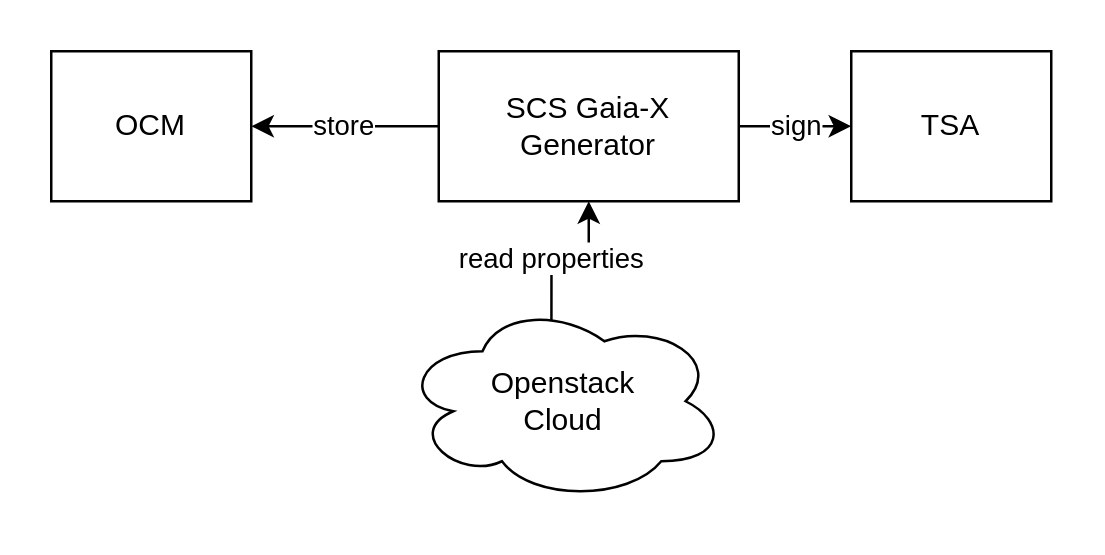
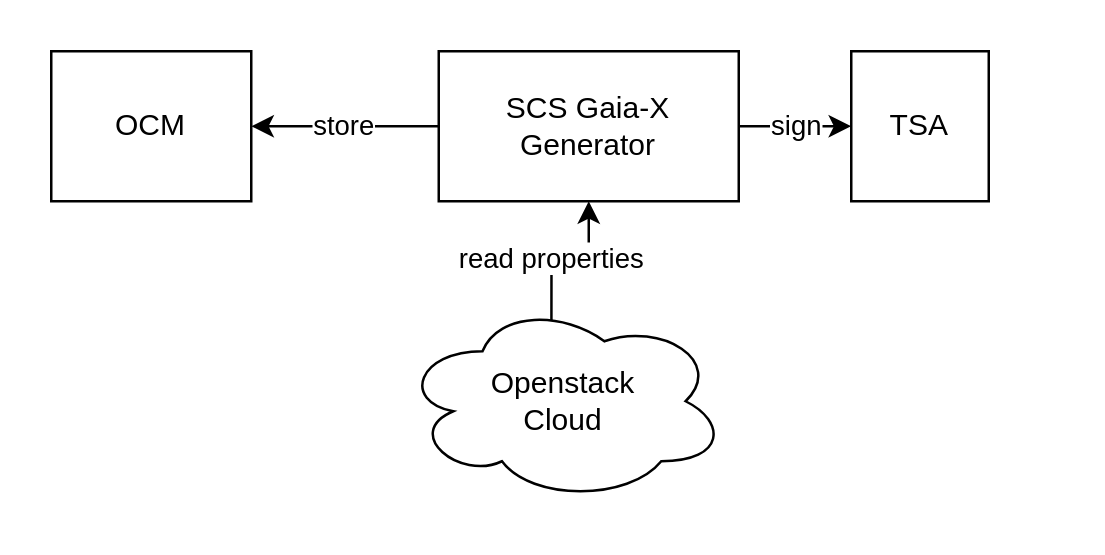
node "TSA": size 200x150 -> 138x150
